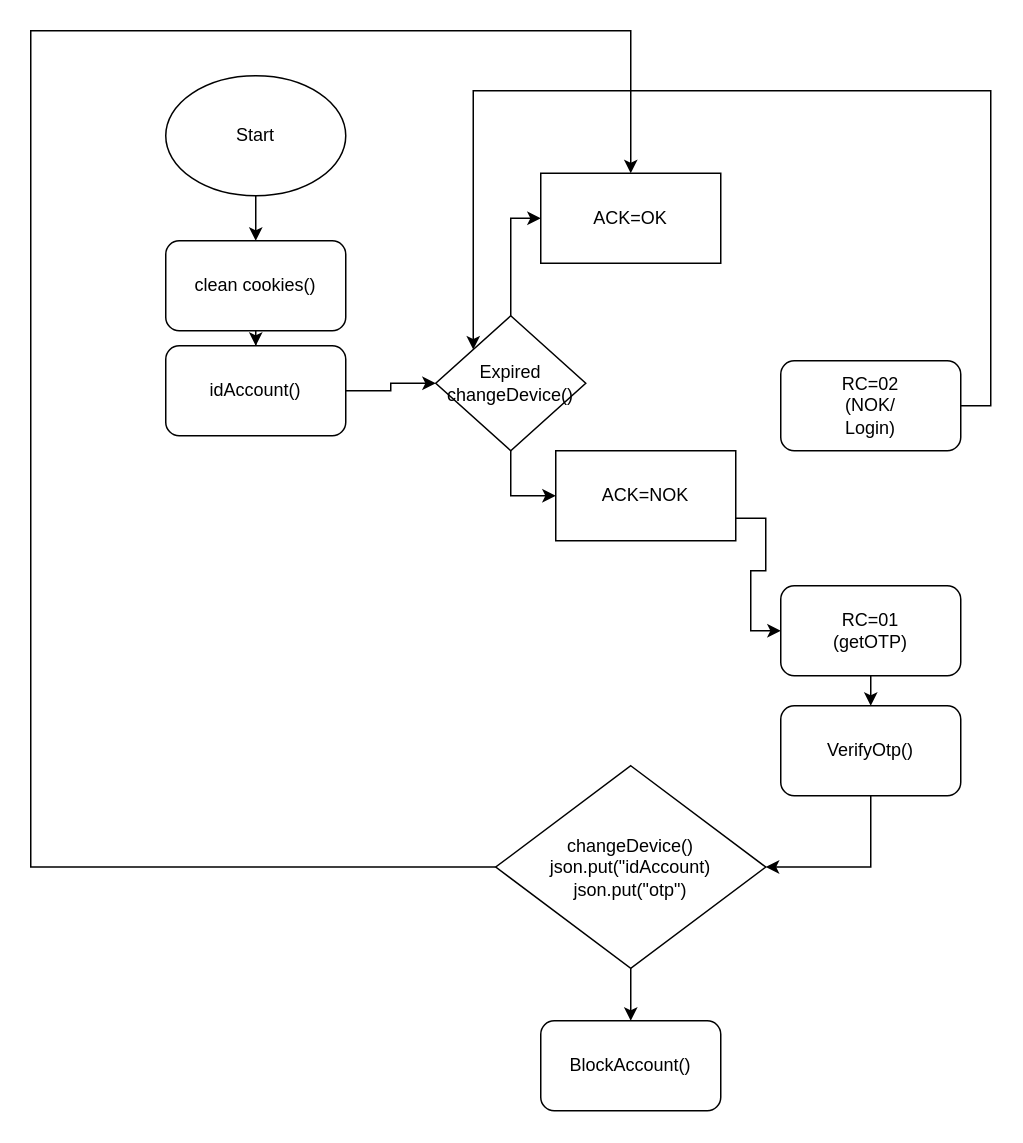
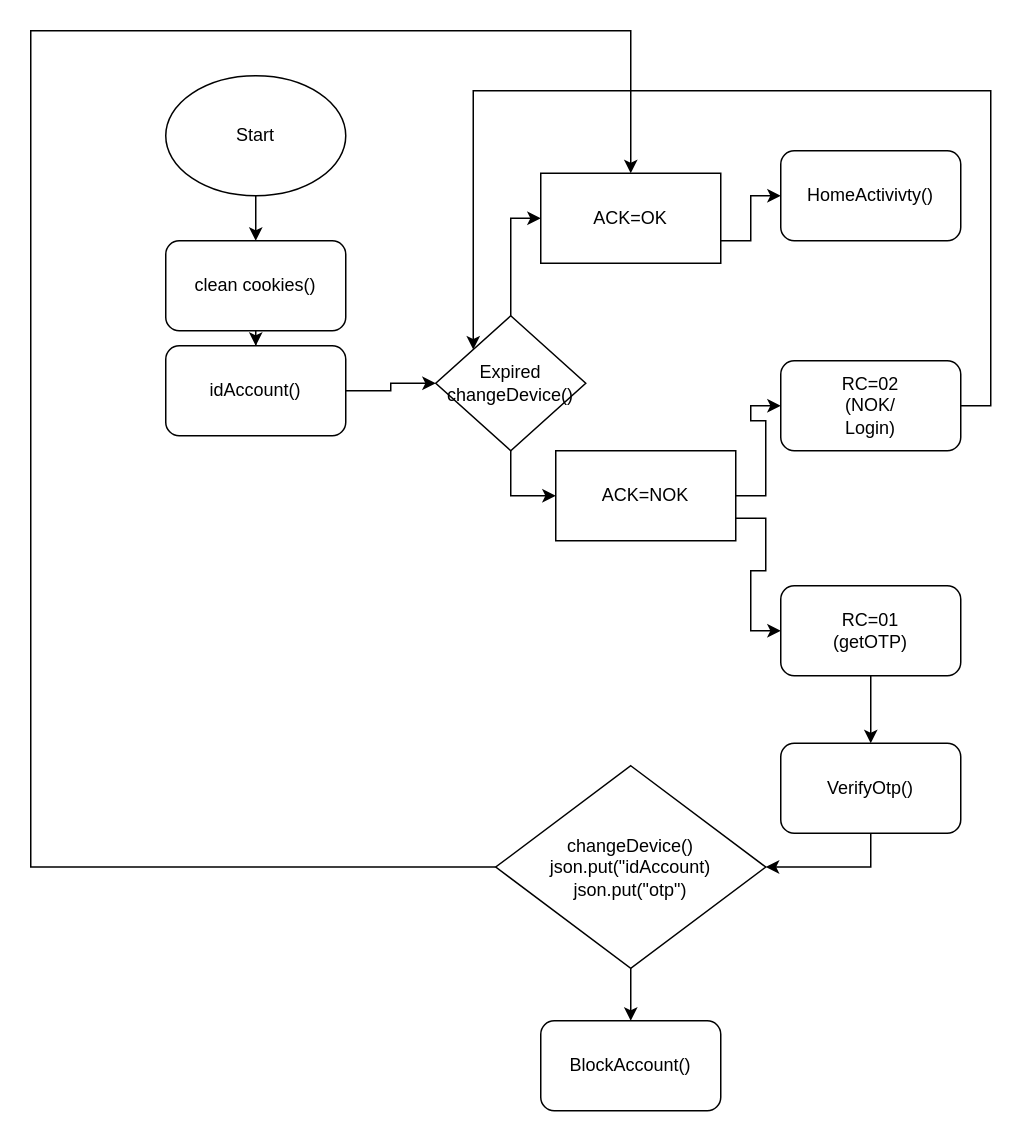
node "HomeActivivty()": added
edge "ACK=OK" -> "HomeActivivty()": added
edge "ACK=NOK" -> "RC=02 (NOK/ Login)": added
node "VerifyOtp()": moved (871, 751) -> (871, 788)
